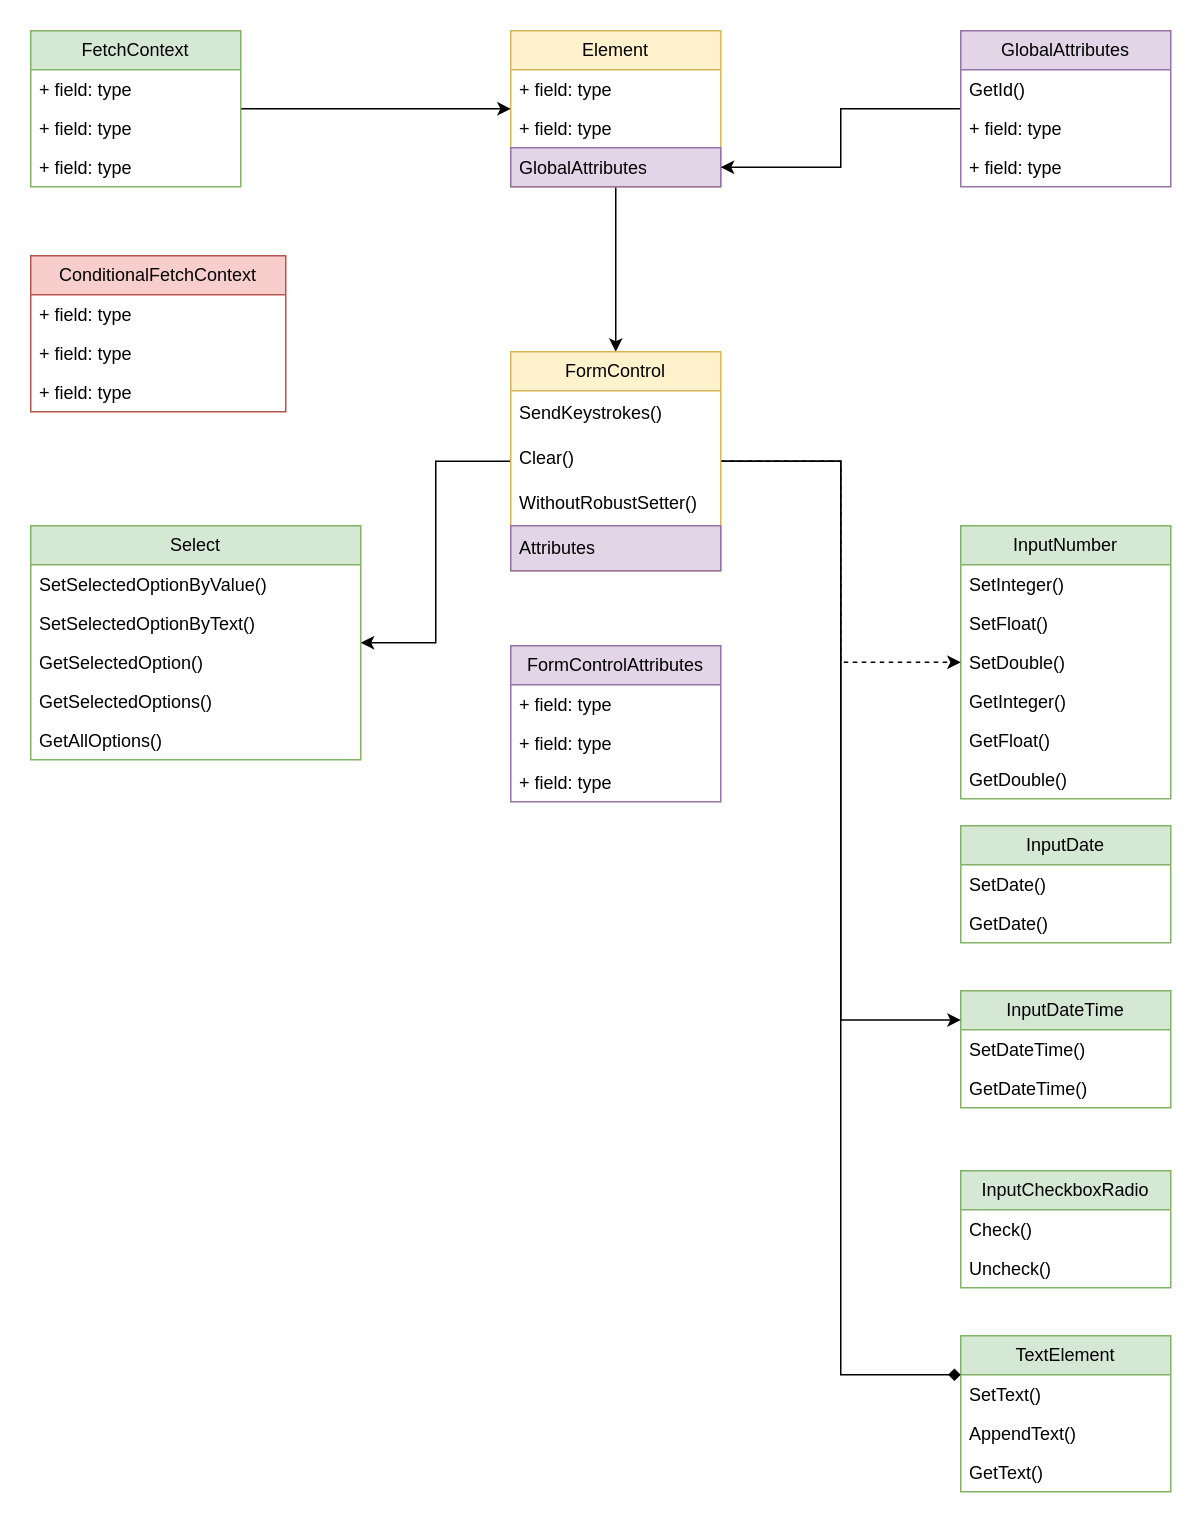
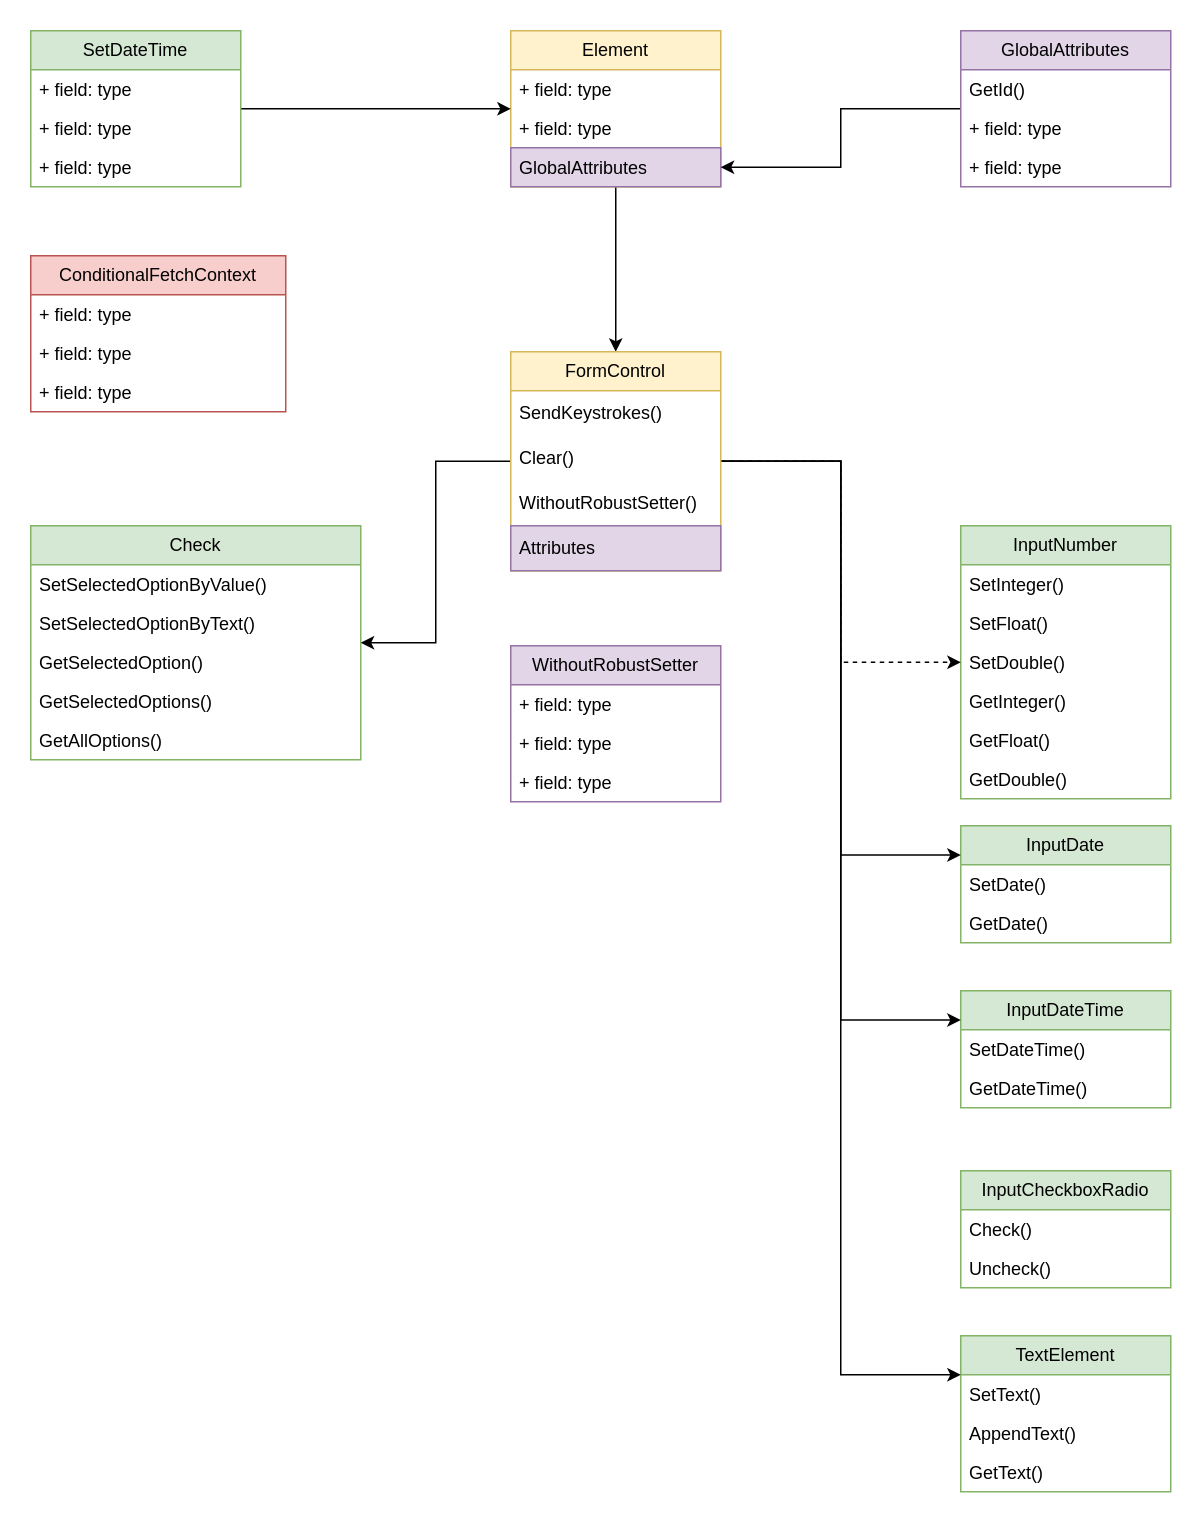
node "FetchContext": label "FetchContext" -> "SetDateTime"
node "Select": label "Select" -> "Check"
node "FormControlAttributes": label "FormControlAttributes" -> "WithoutRobustSetter"
edge "FormControl" -> "InputDate": added
edge "FormControl" -> "TextElement": arrowhead diamond -> classic
